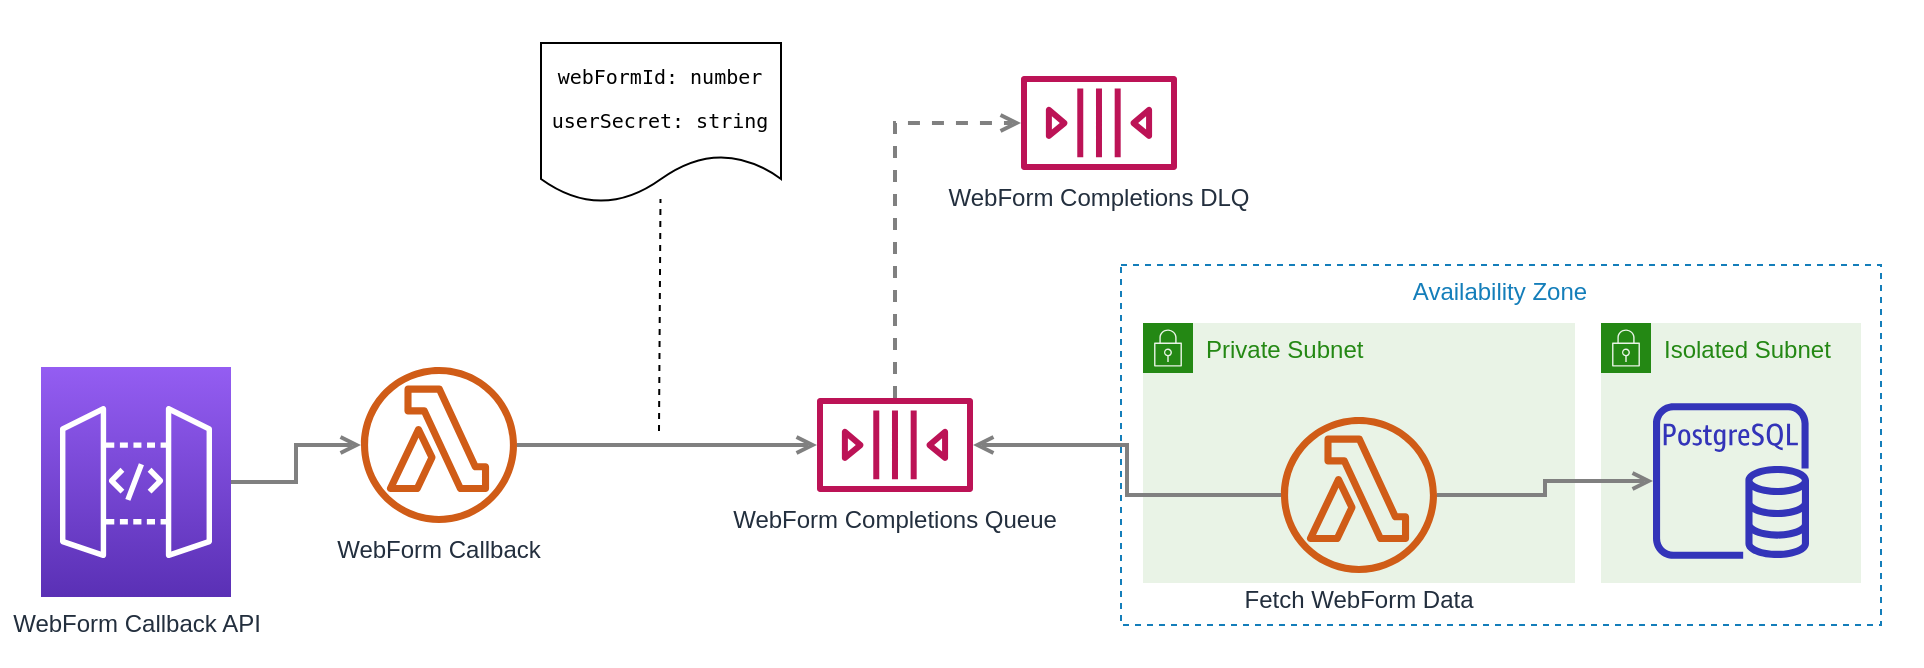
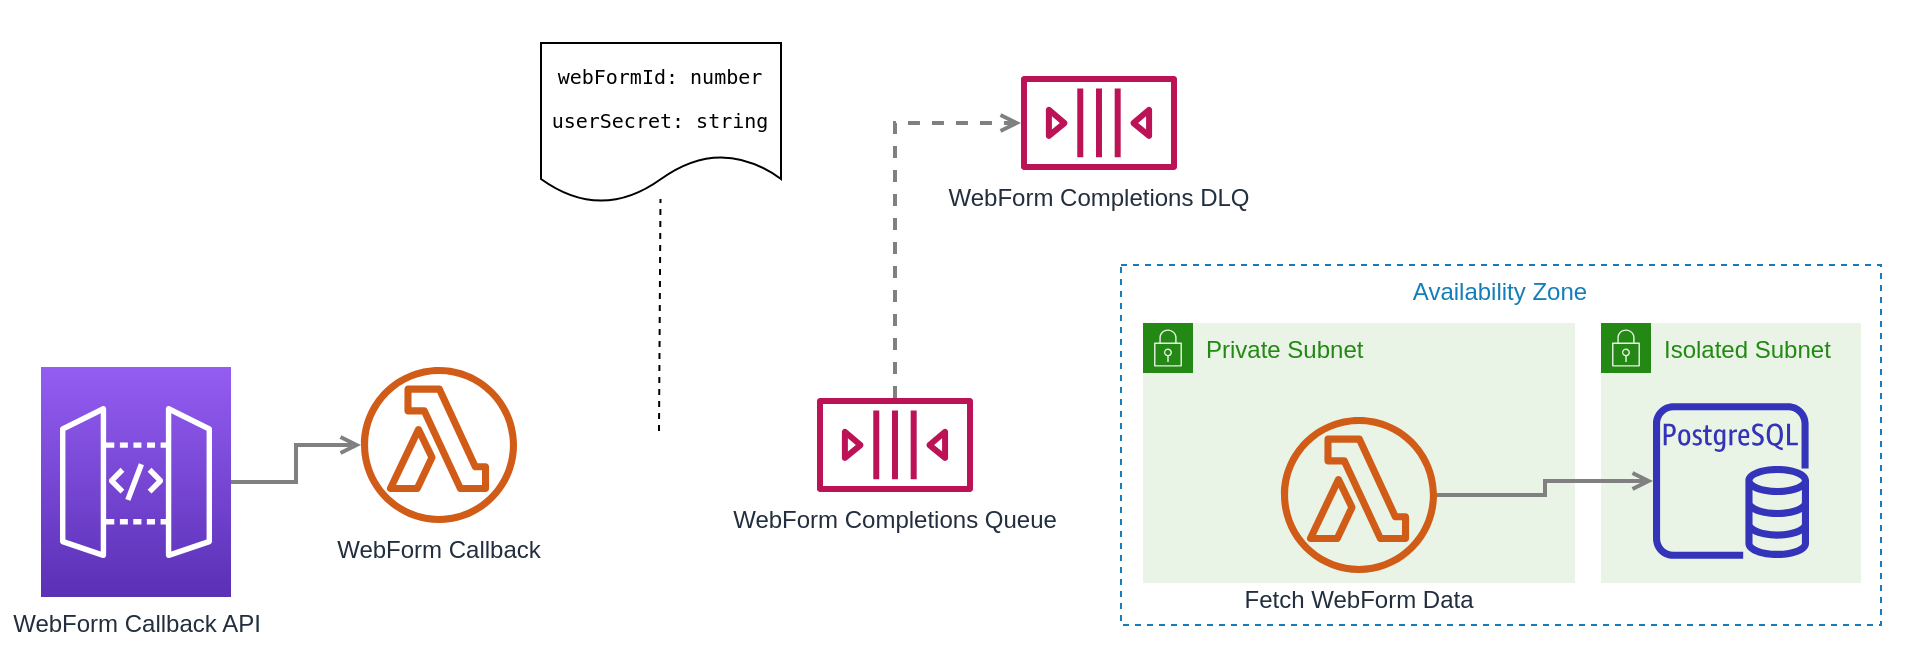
edge "WebForm Callback" -> "WebForm Completions Queue": removed
edge "Fetch WebForm Data" -> "WebForm Completions Queue": removed
